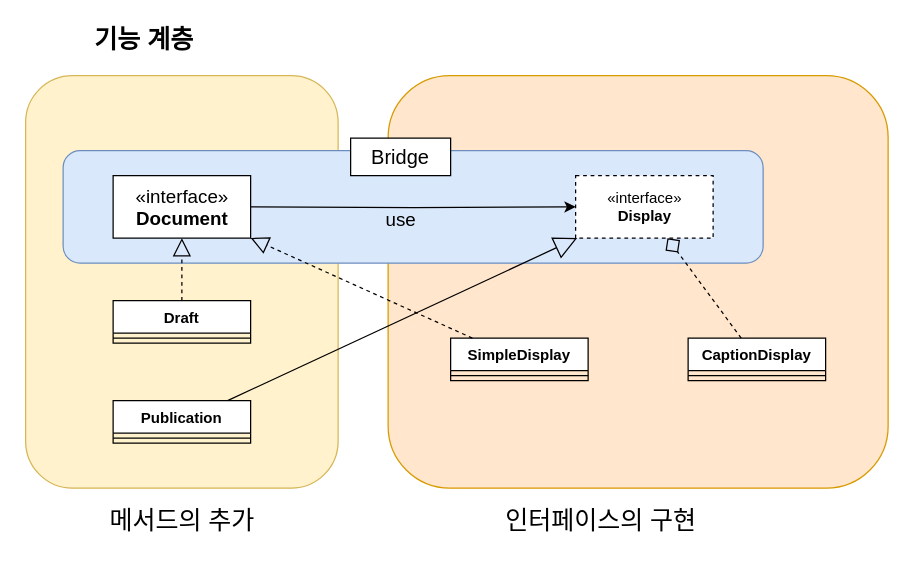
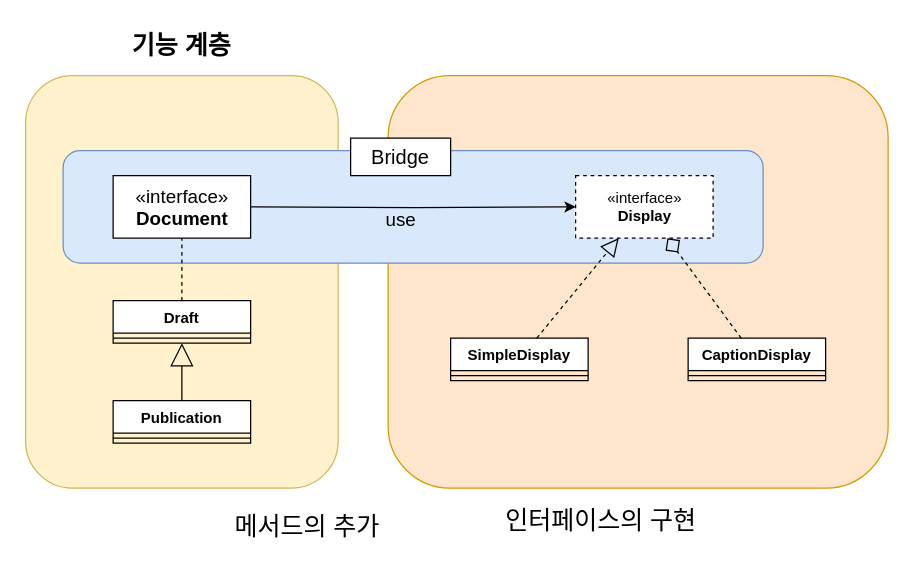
node "기능 계층": moved (144, 38) -> (182, 44)
edge "Draft" -> "«interface» Document": arrowhead block -> none
edge "SimpleDisplay" -> "«interface» Document": now "SimpleDisplay" -> "«interface» Display"
edge "Publication" -> "«interface» Display": now "Publication" -> "Draft"
node "메서드의 추가": moved (182, 519) -> (307, 526)
